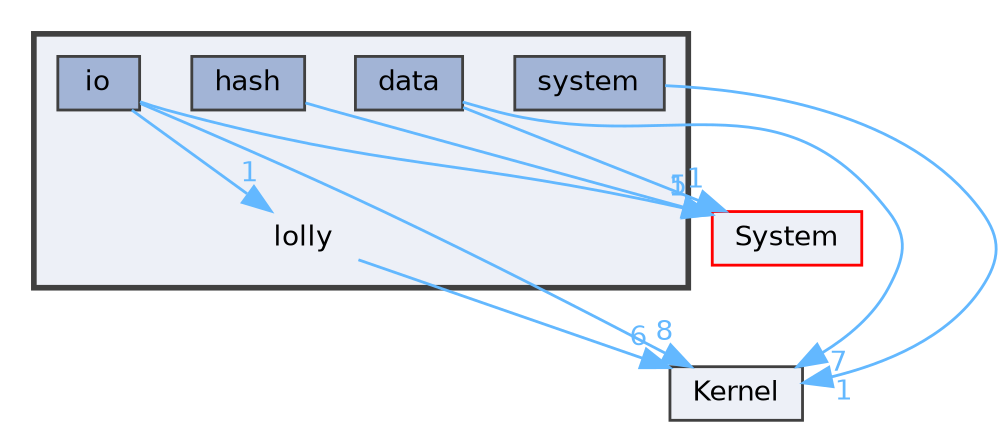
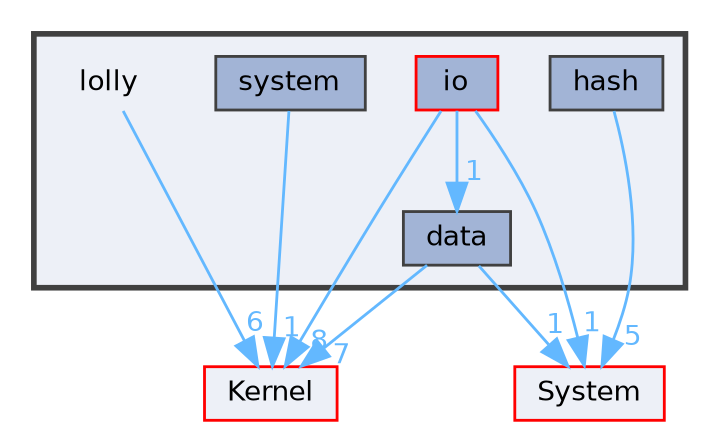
node "io": color grey25 -> red
edge "io" -> "lolly": now "io" -> "data"
node "Kernel": color grey25 -> red
